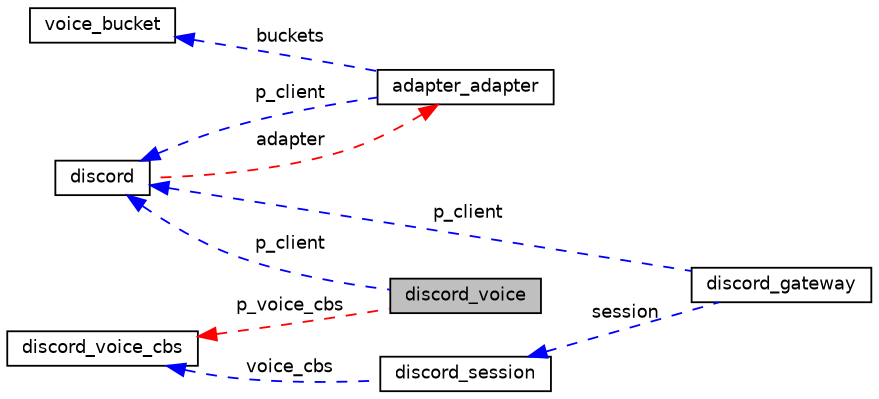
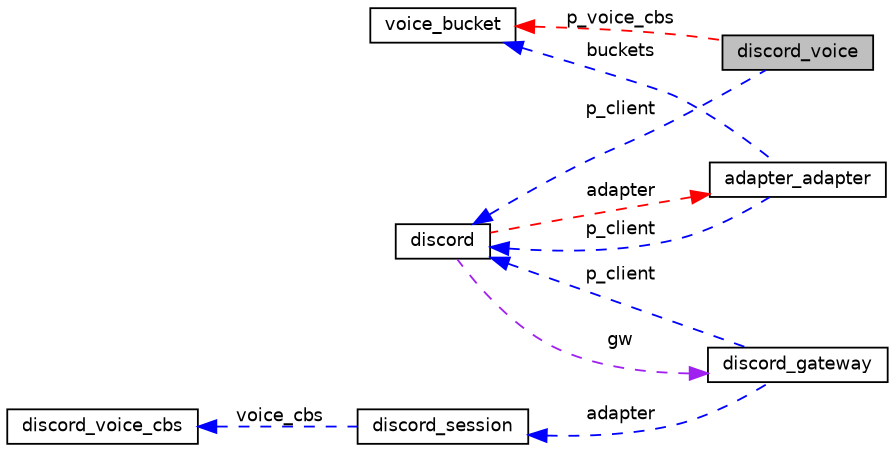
edge "discord_gateway" -> "discord_session": label " session" -> " adapter"
edge "discord_voice" -> "discord_voice_cbs": now "discord_voice" -> "voice_bucket"
edge "discord" -> "discord_gateway": added, label "gw"
